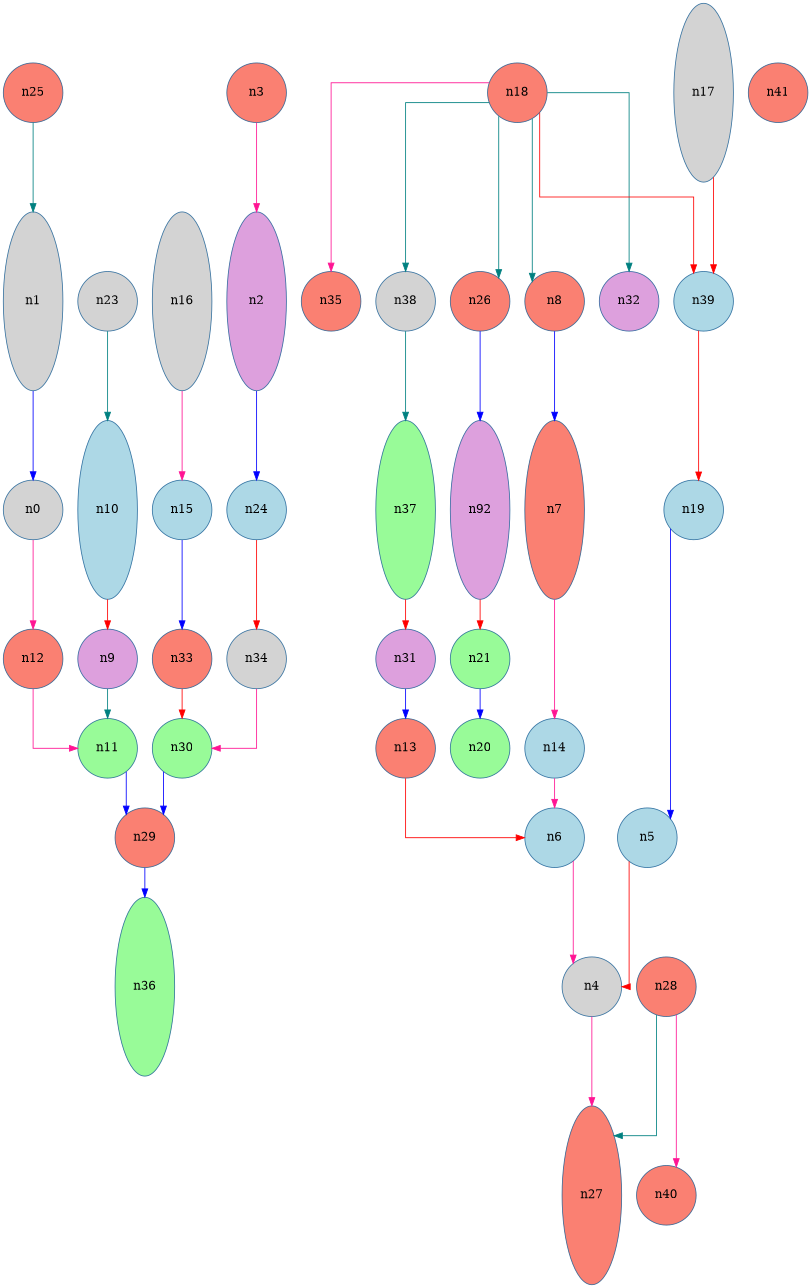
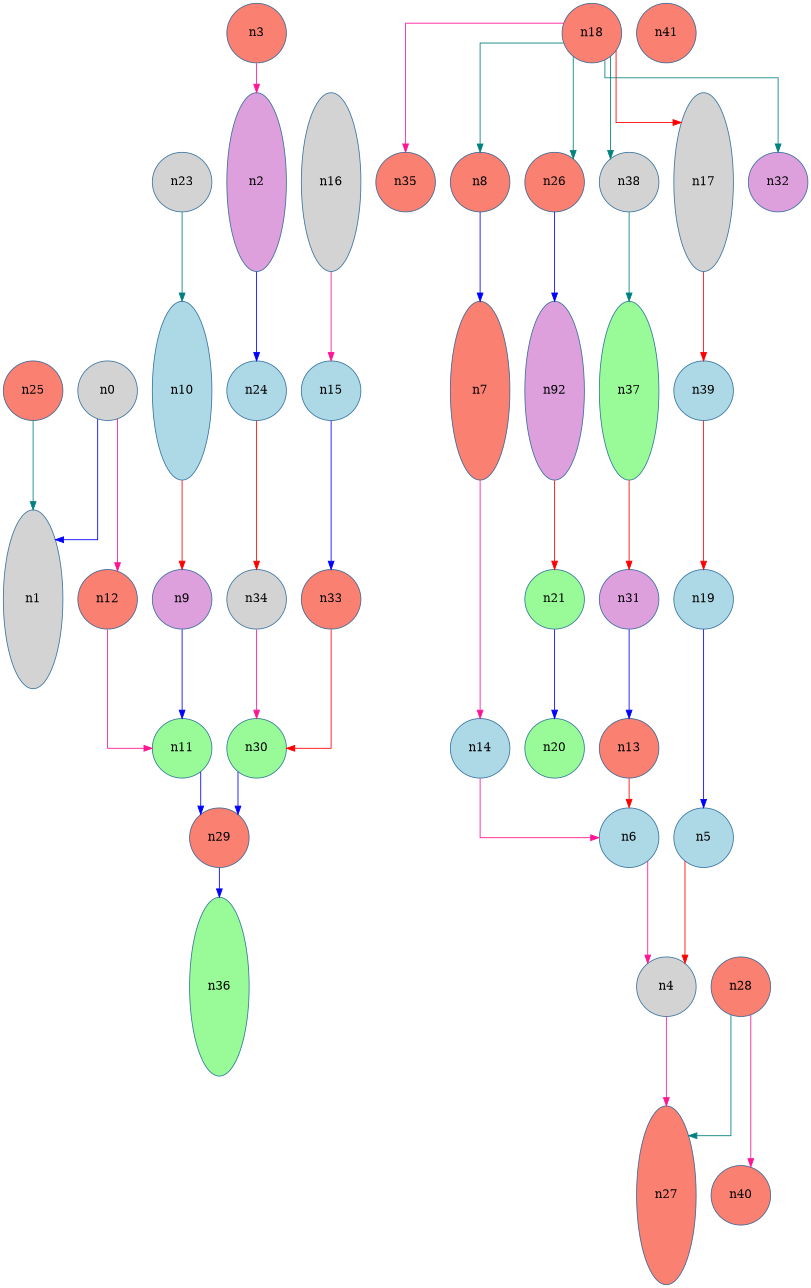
edge "n18" -> "n39": now "n18" -> "n17"
edge "n1" -> "n0": reversed
edge "n9" -> "n11": color teal -> blue
